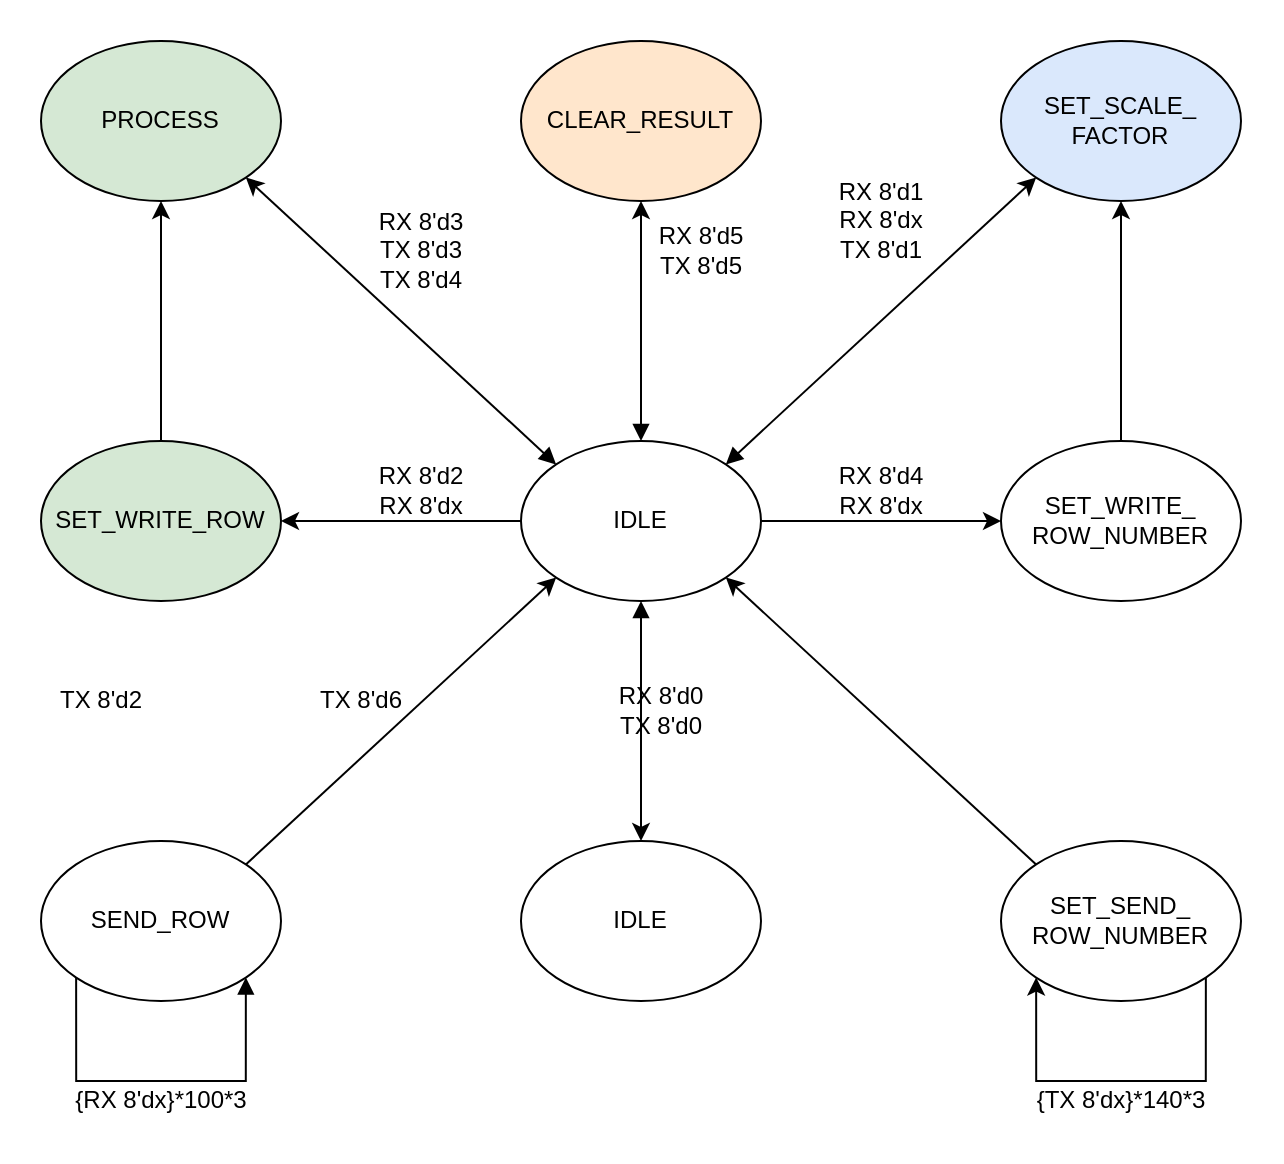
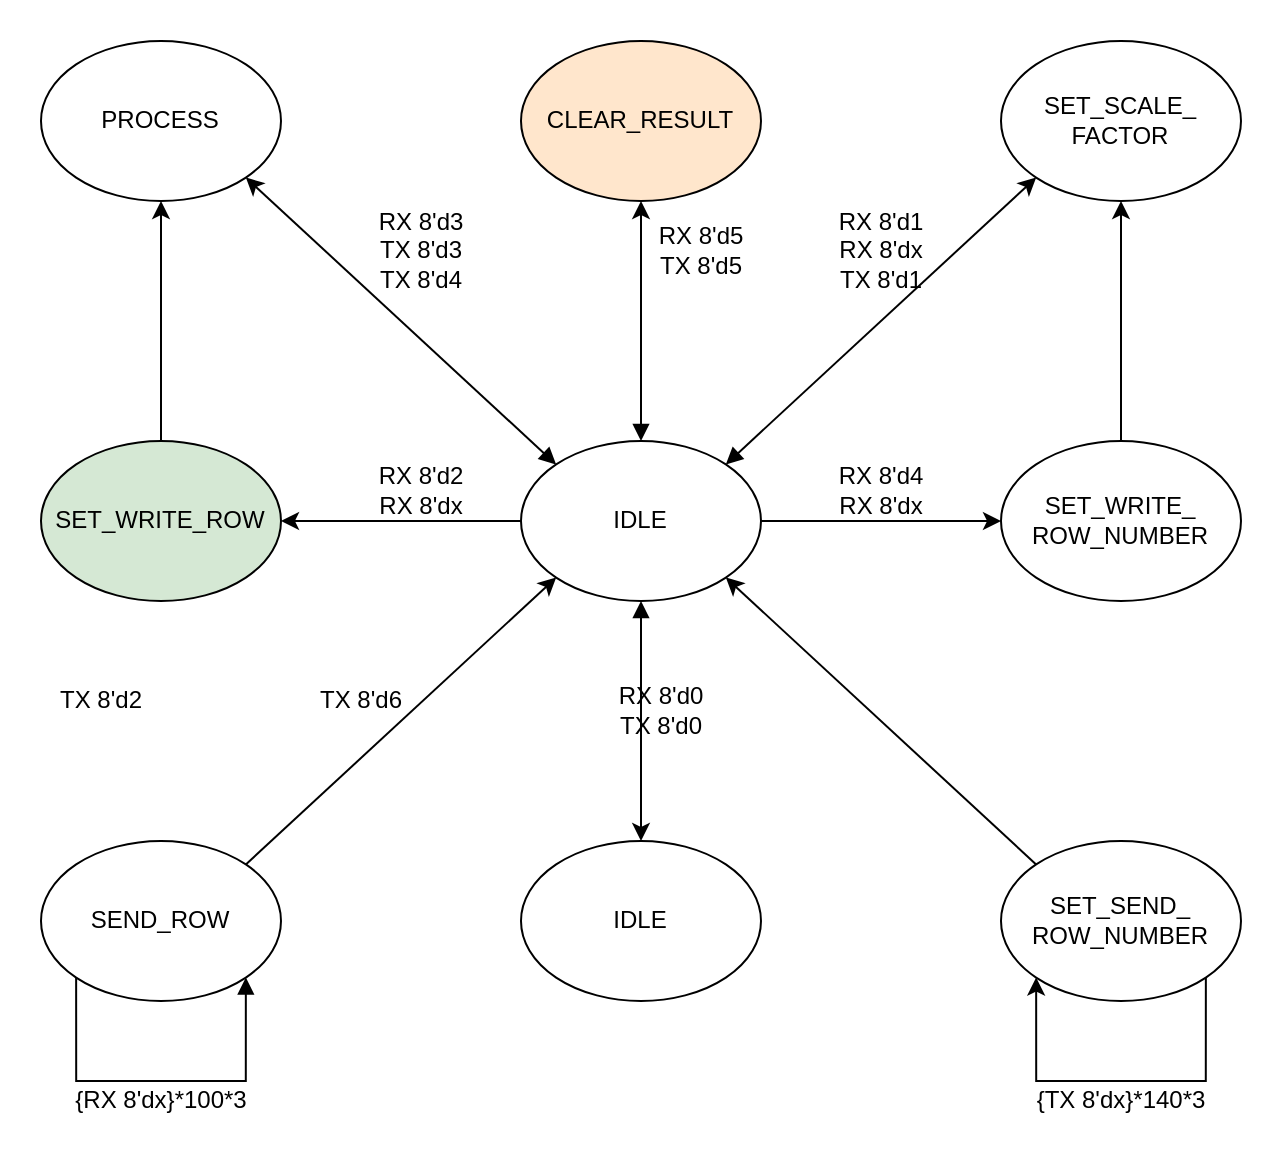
node "PROCESS": fillcolor #d5e8d4 -> #ffffff
node "SET_SCALE_ FACTOR": fillcolor #dae8fc -> #ffffff
node "RX 8'd1 RX 8'dx TX 8'd1": moved (881, 221) -> (881, 251)
